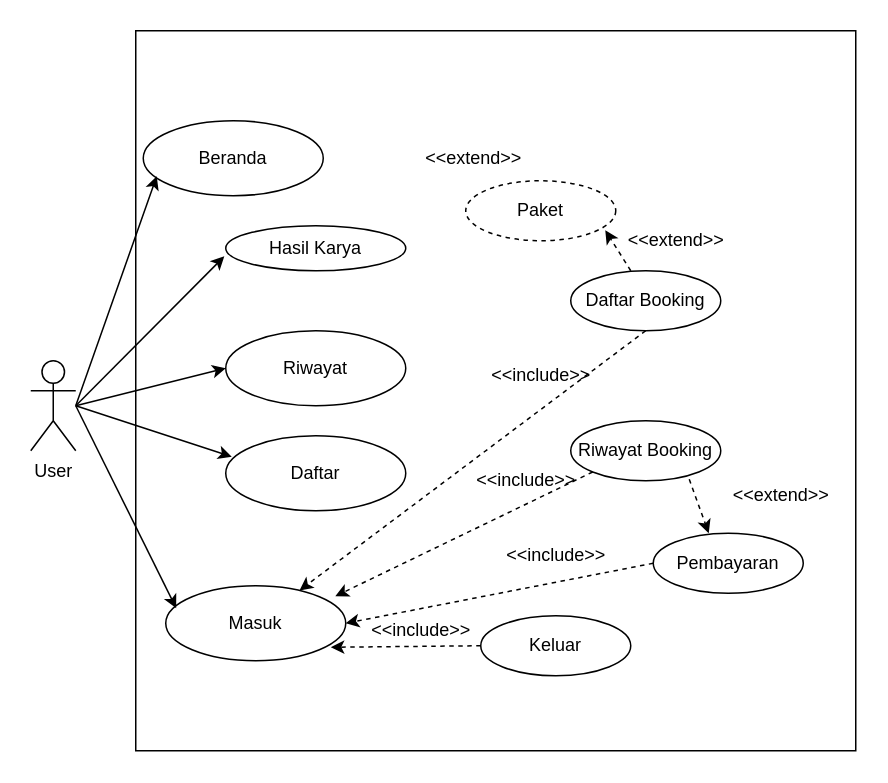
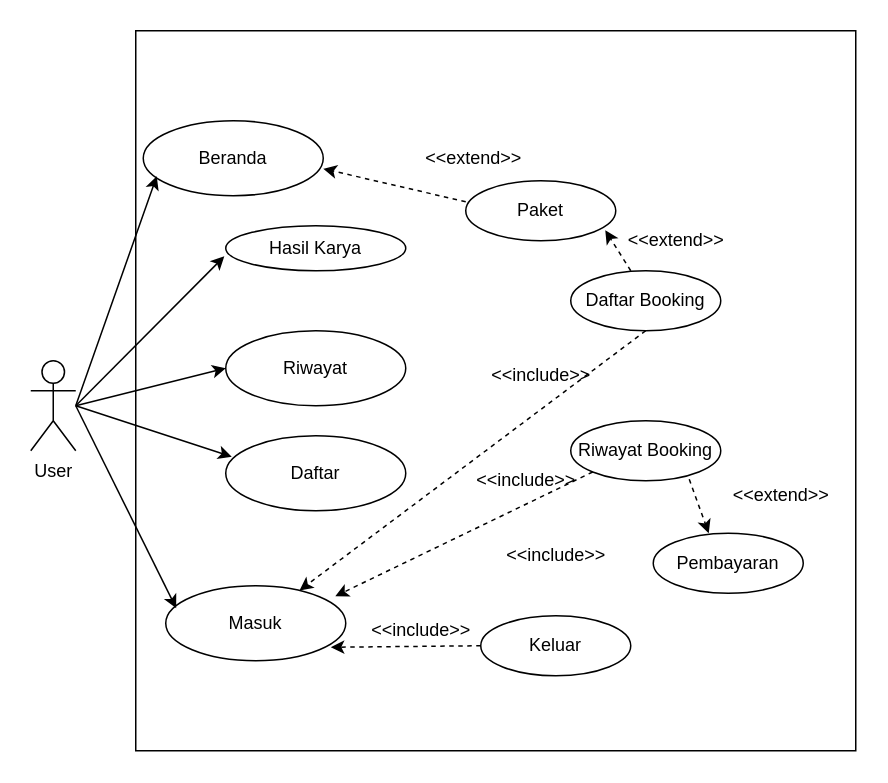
edge "Paket" -> "Beranda": added
node "Paket": style dashed -> solid
edge "Pembayaran" -> "Masuk": removed
